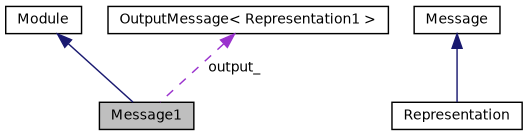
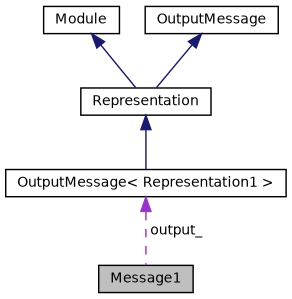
node "Message": label "Message" -> "OutputMessage"
edge "Message1" -> "Module": now "Representation" -> "Module"
edge "OutputMessage< Representation1 >" -> "Representation": added
